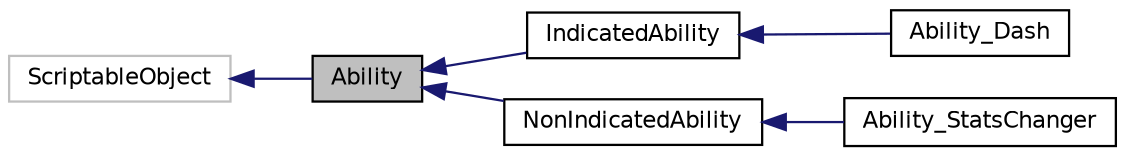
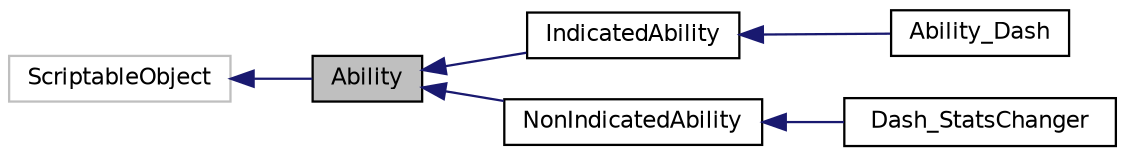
node "Ability_StatsChanger": label "Ability_StatsChanger" -> "Dash_StatsChanger"
